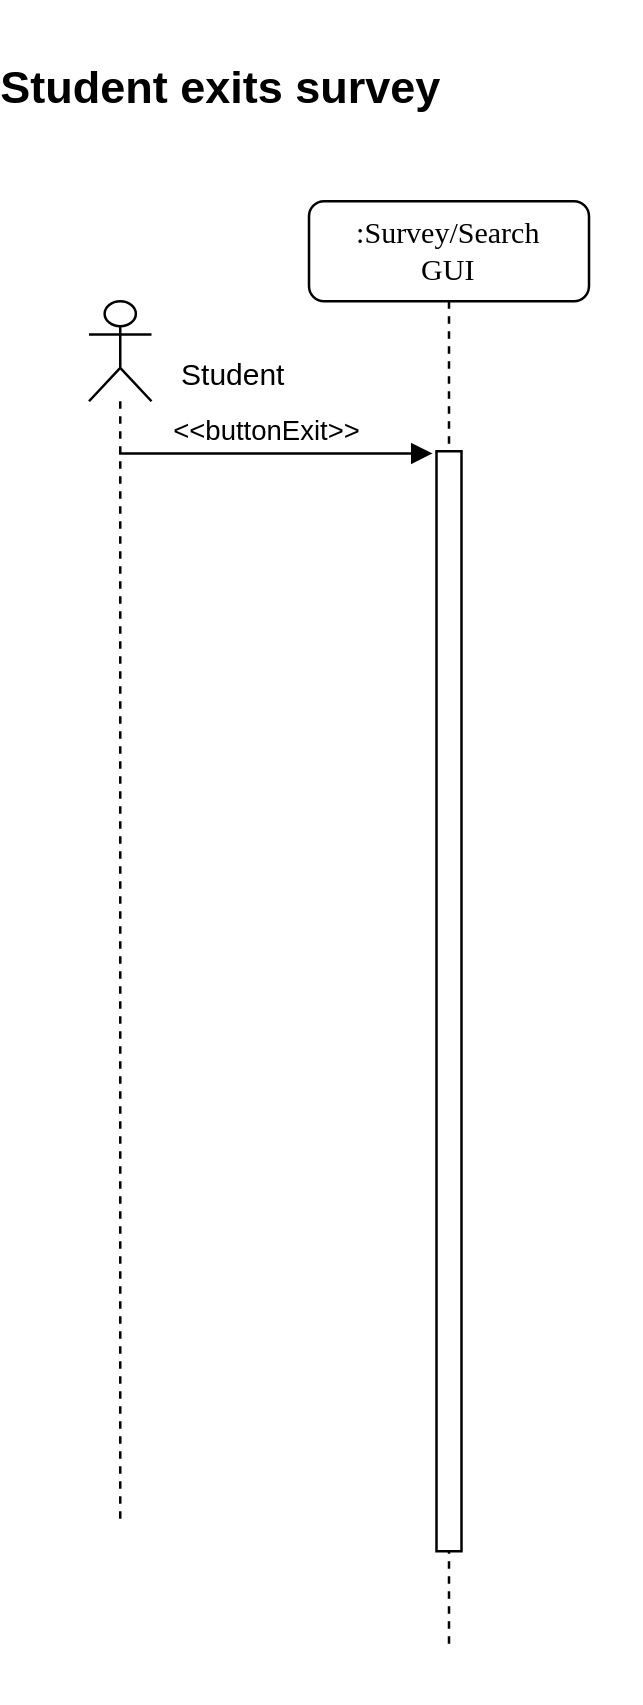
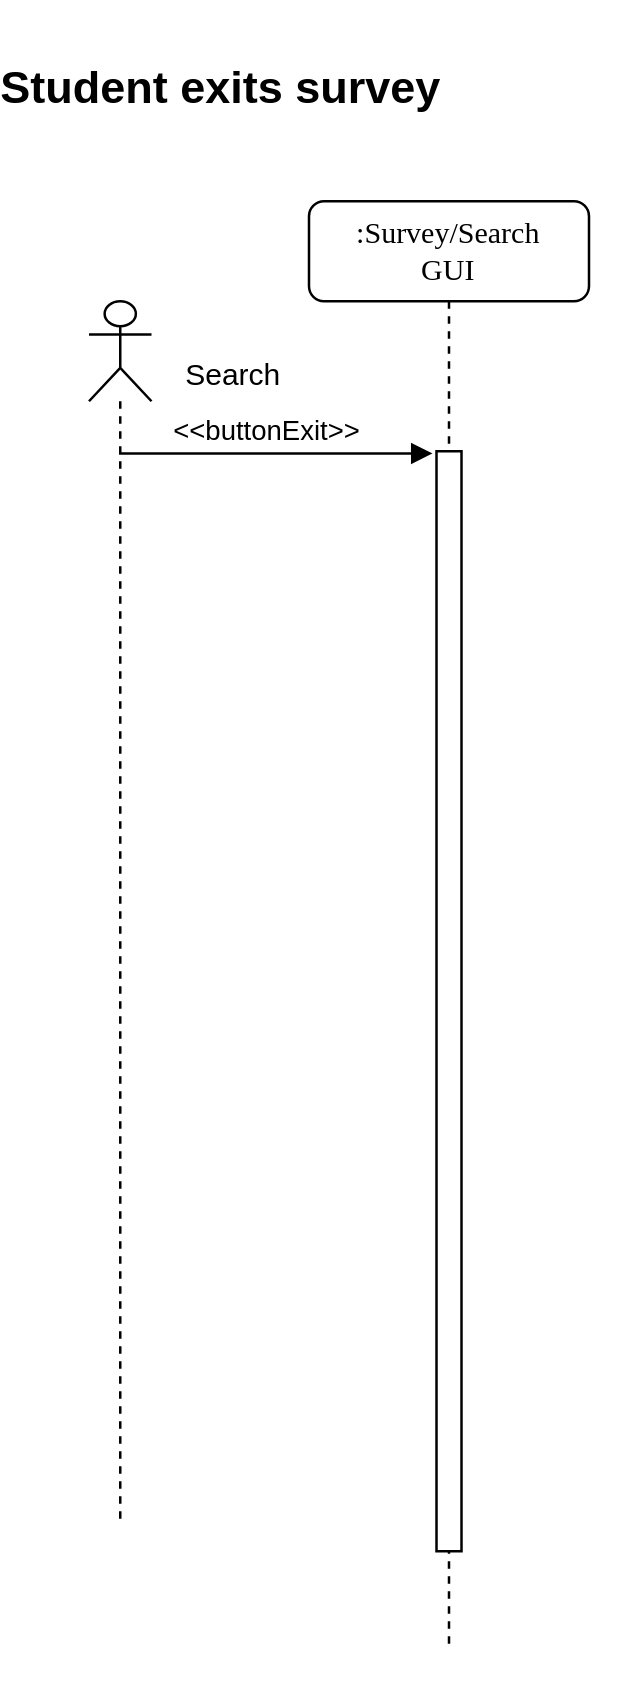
node "Student": label "Student" -> "Search"
